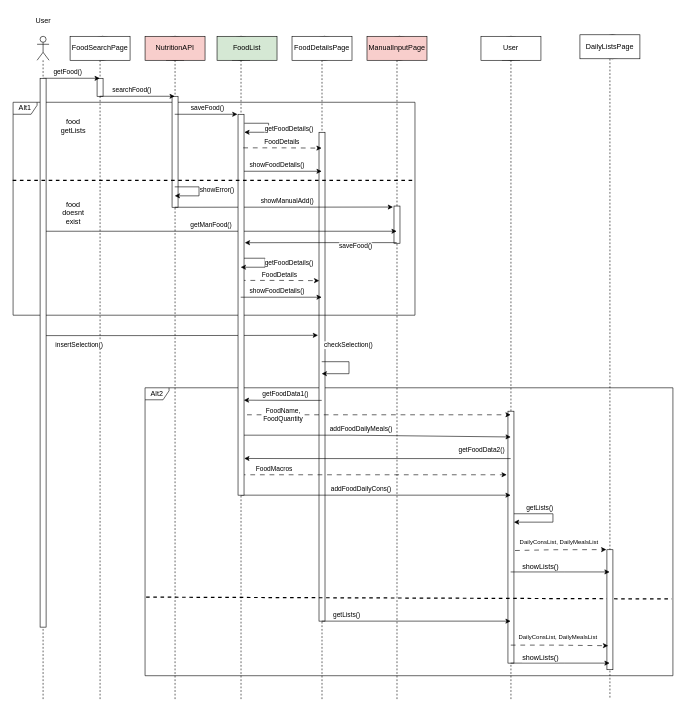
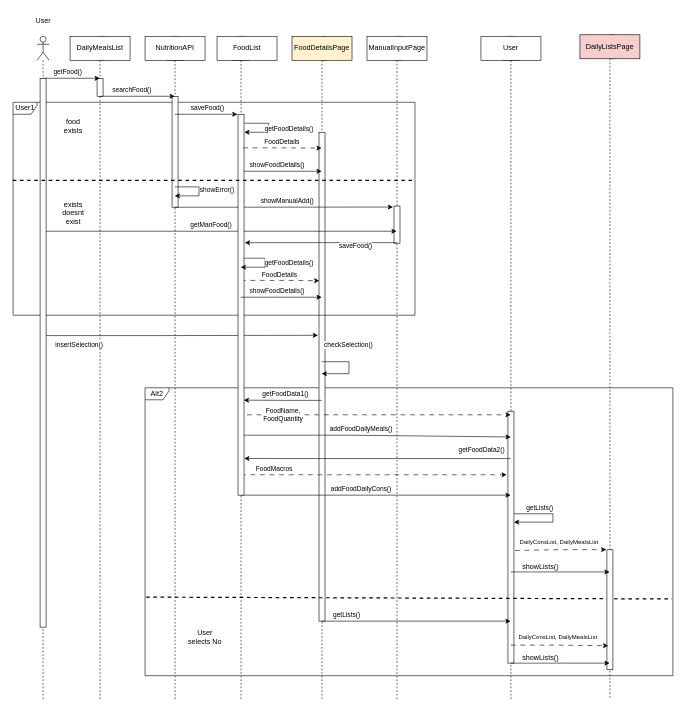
node "DailyListsPage": fillcolor #ffffff -> #f8cecc
node "FoodSearchPage": label "FoodSearchPage" -> "DailyMealsList"
node "NutritionAPI": fillcolor #f8cecc -> #ffffff
node "FoodList": fillcolor #d5e8d4 -> #ffffff
node "FoodDetailsPage": fillcolor #ffffff -> #fff2cc
node "ManualInputPage": fillcolor #f8cecc -> #ffffff
node "Alt1": label "Alt1" -> "User1"
node "food getLists": label "food getLists" -> "food exists"
node "food doesnt exist": label "food doesnt exist" -> "exists doesnt exist"
node "User selects No": added
